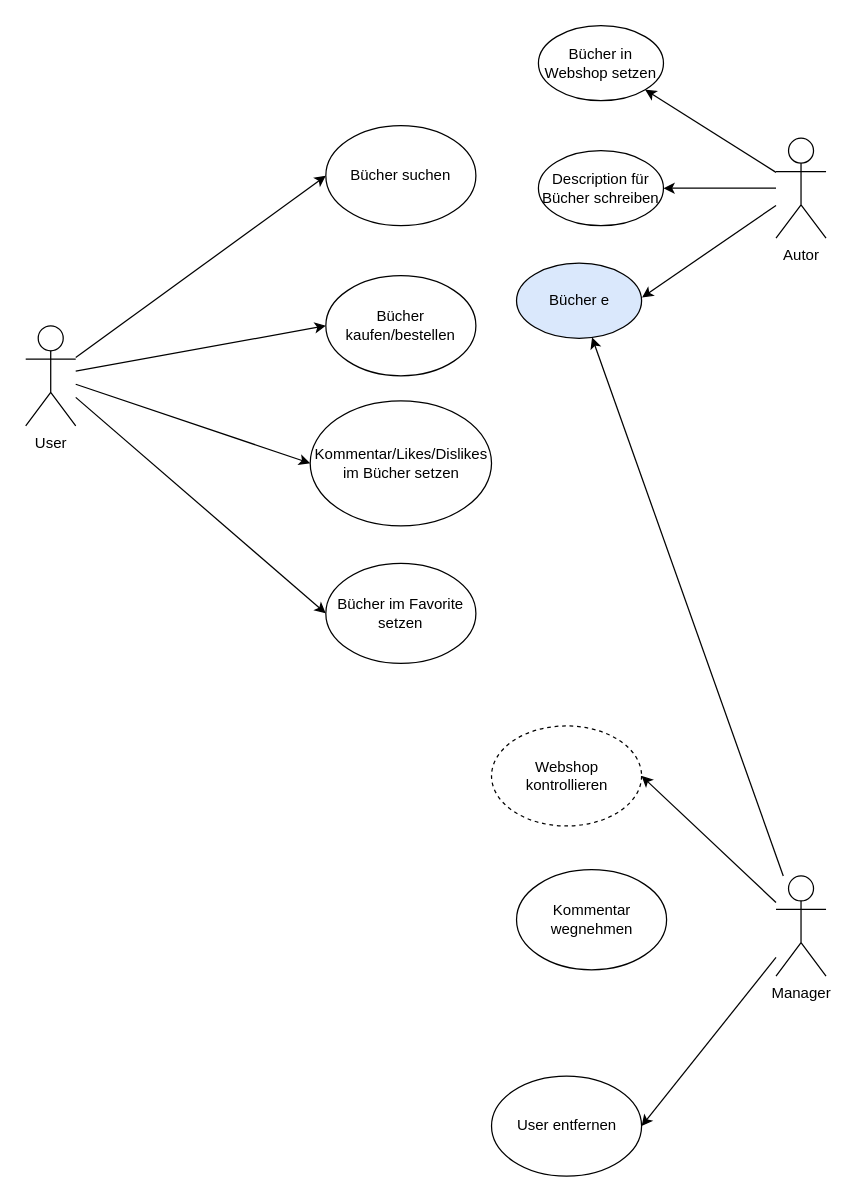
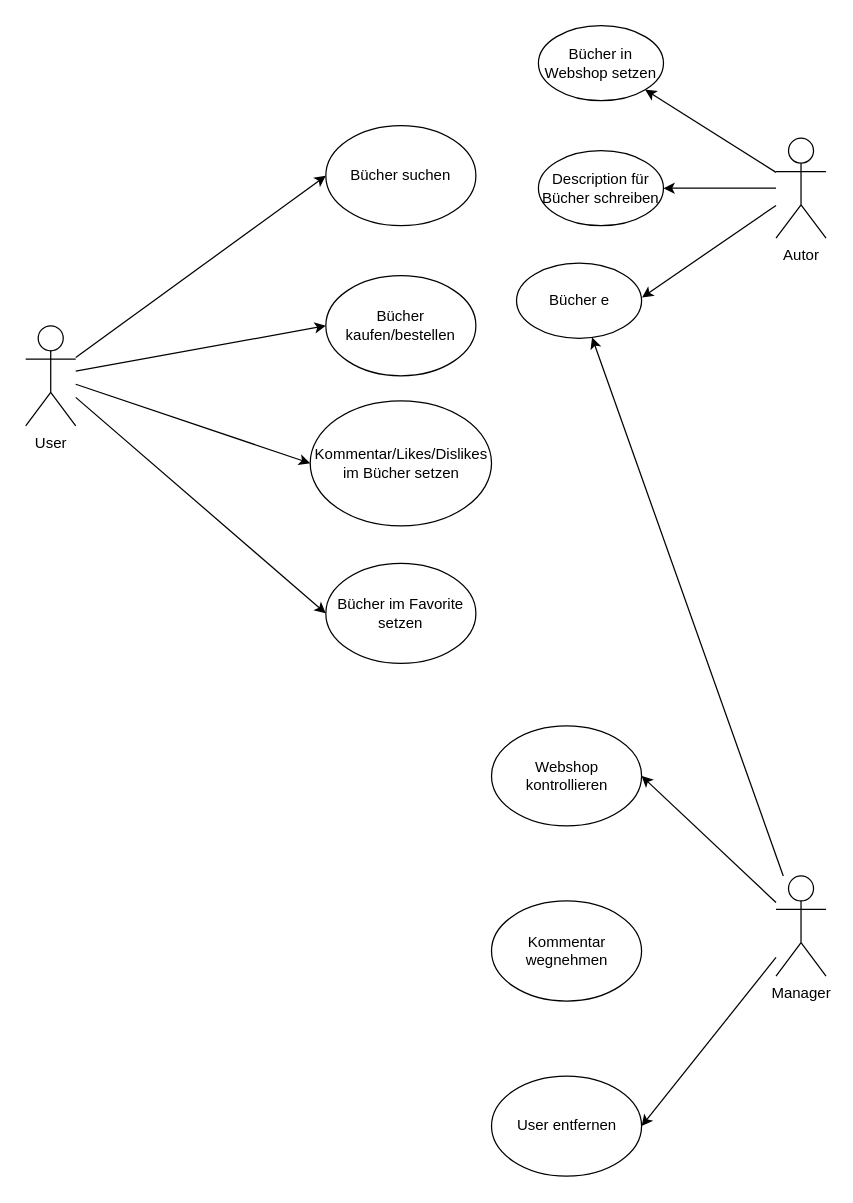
node "Bücher e": fillcolor #dae8fc -> #ffffff
node "Webshop kontrollieren": style dashed -> solid
node "Kommentar wegnehmen": moved (591, 919) -> (566, 951)
